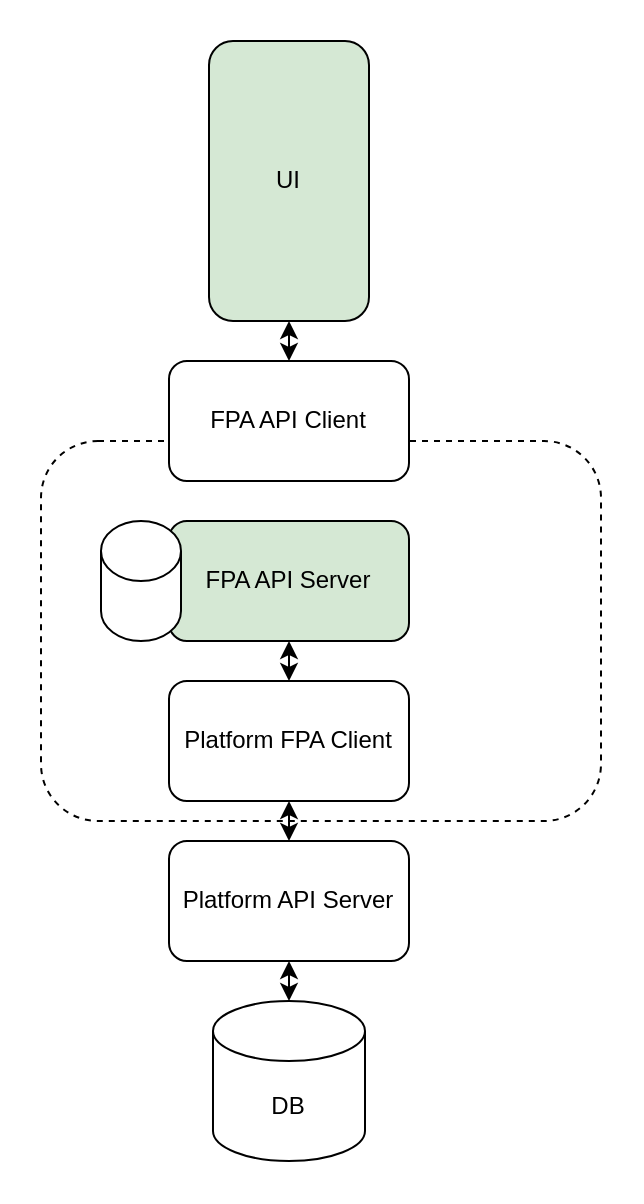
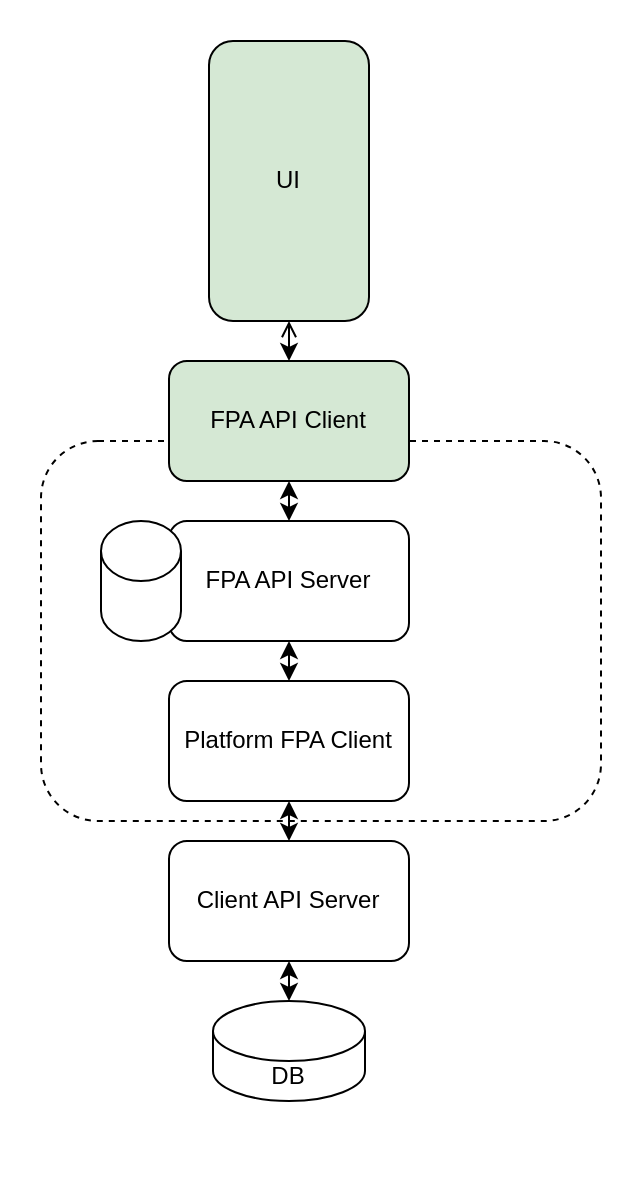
edge "UI" -- "FPA API Client": arrowhead classic -> open
node "FPA API Client": fillcolor #ffffff -> #d5e8d4
edge "FPA API Client" -- "FPA API Server": added
node "FPA API Server": fillcolor #d5e8d4 -> #ffffff
node "Platform API Server": label "Platform API Server" -> "Client API Server"
node "DB": size 152x160 -> 152x100
